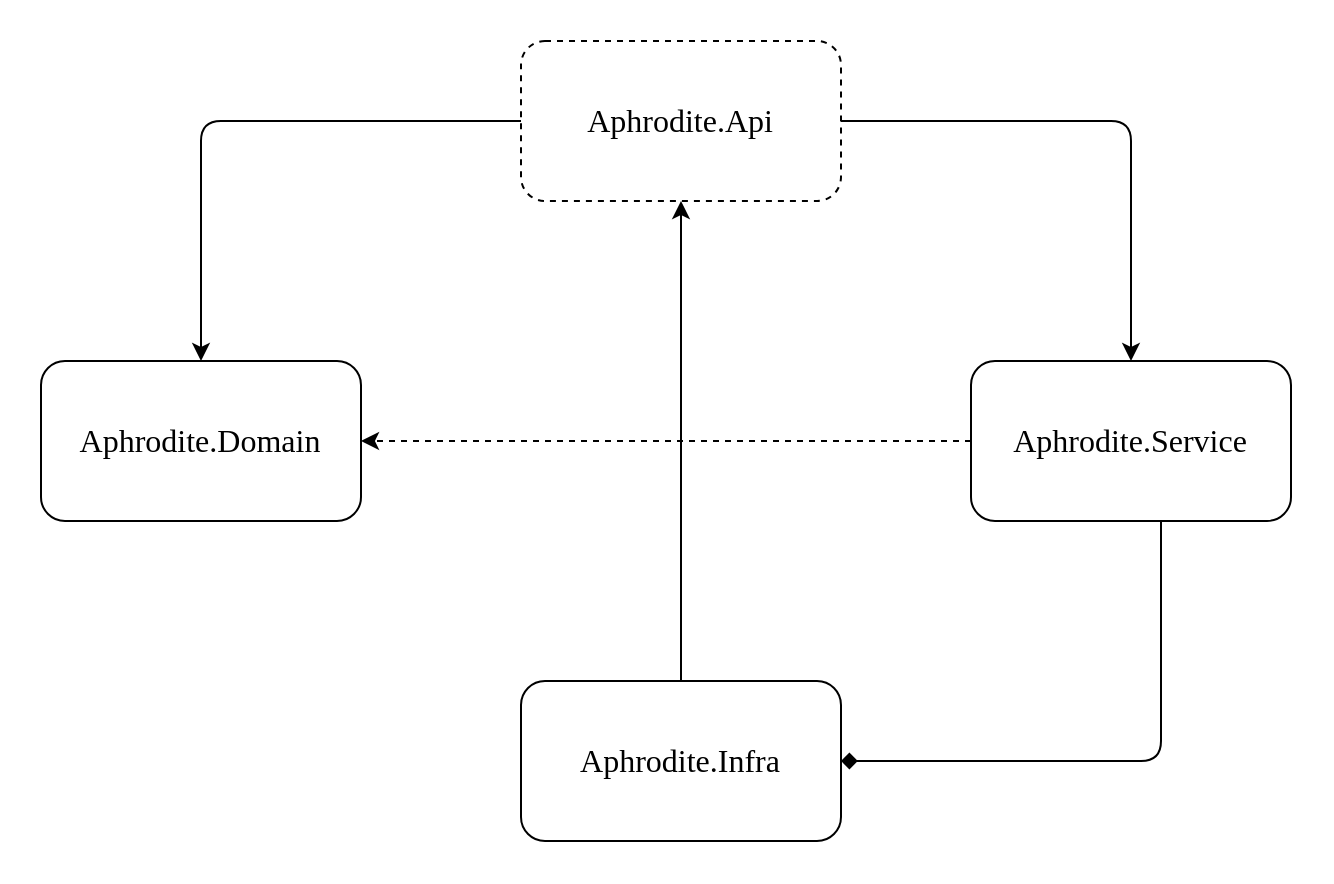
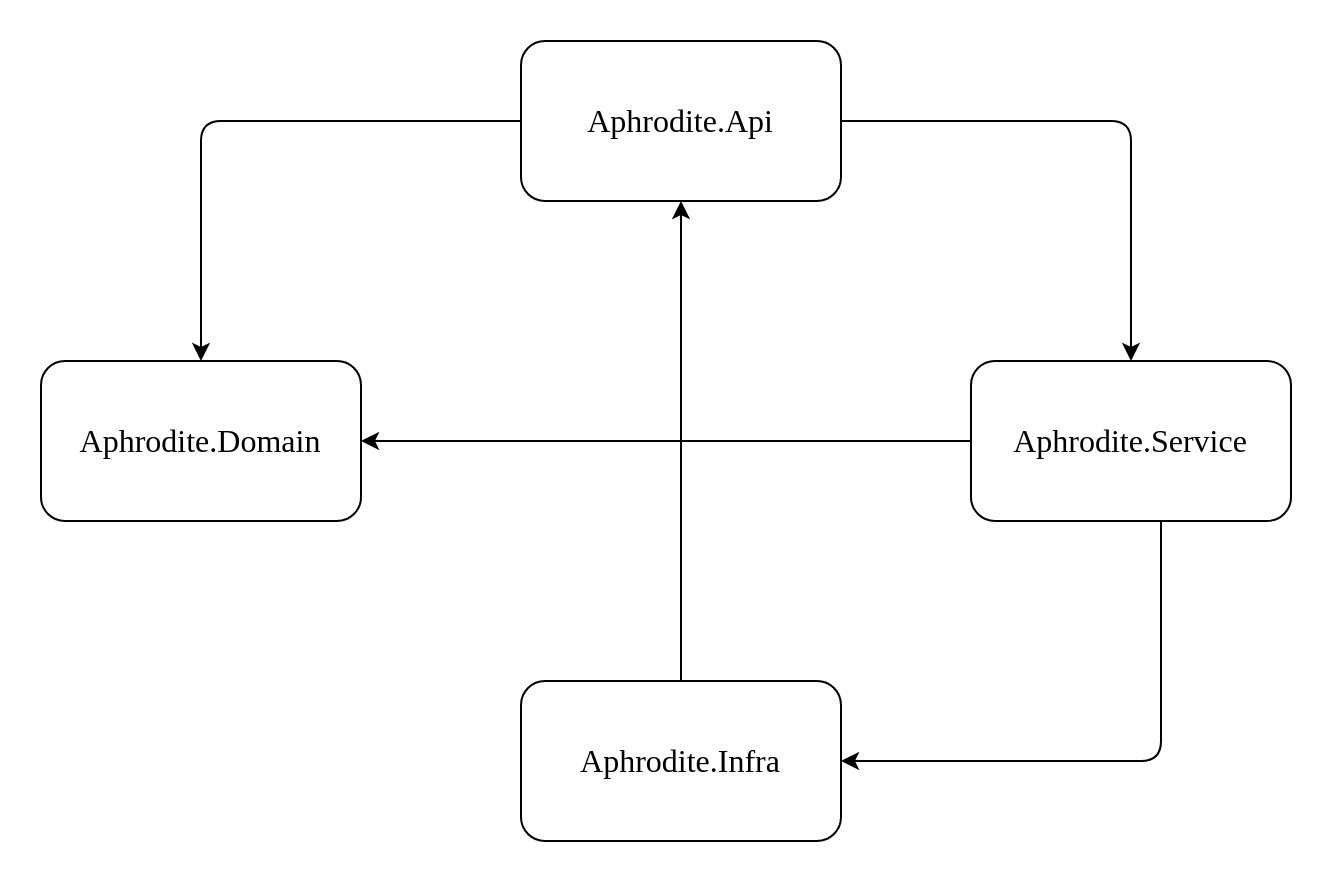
node "Aphrodite.Api": style dashed -> solid
edge "Aphrodite.Service" -> "Aphrodite.Domain": style dashed -> solid
edge "Aphrodite.Service" -> "Aphrodite.Infra": arrowhead diamond -> classic
